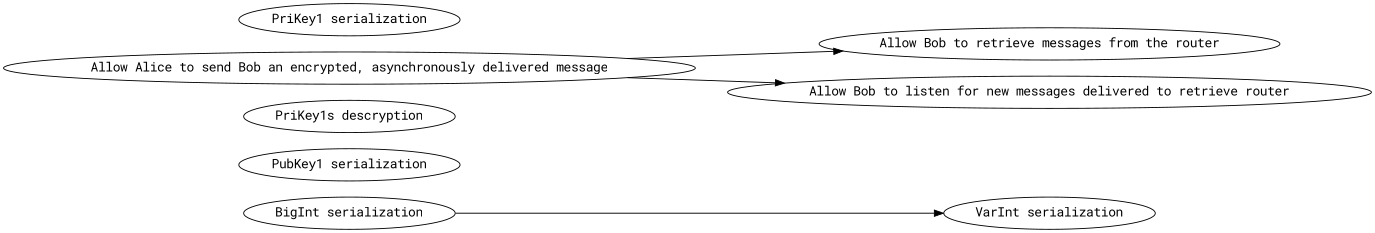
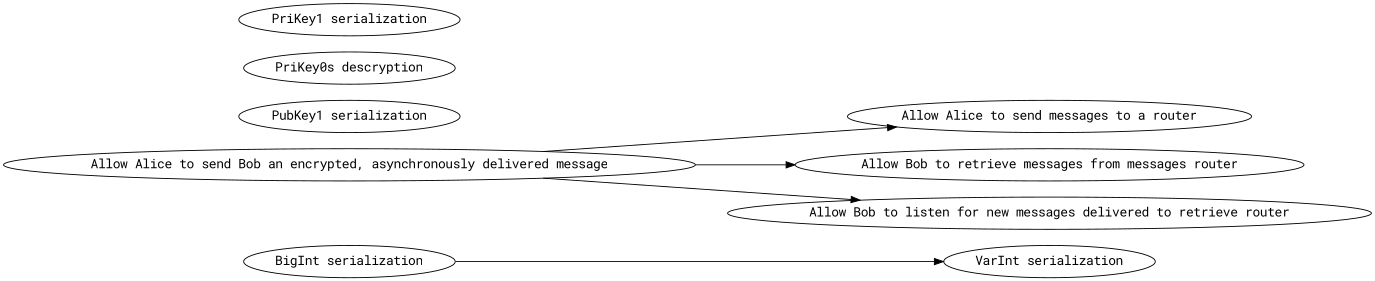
node "Allow Bob to retrieve messages from the router": label "Allow Bob to retrieve messages from the router" -> "Allow Bob to retrieve messages from messages router"
node "PriKey1s descryption": label "PriKey1s descryption" -> "PriKey0s descryption"
node "Allow Alice to send messages to a router": added
